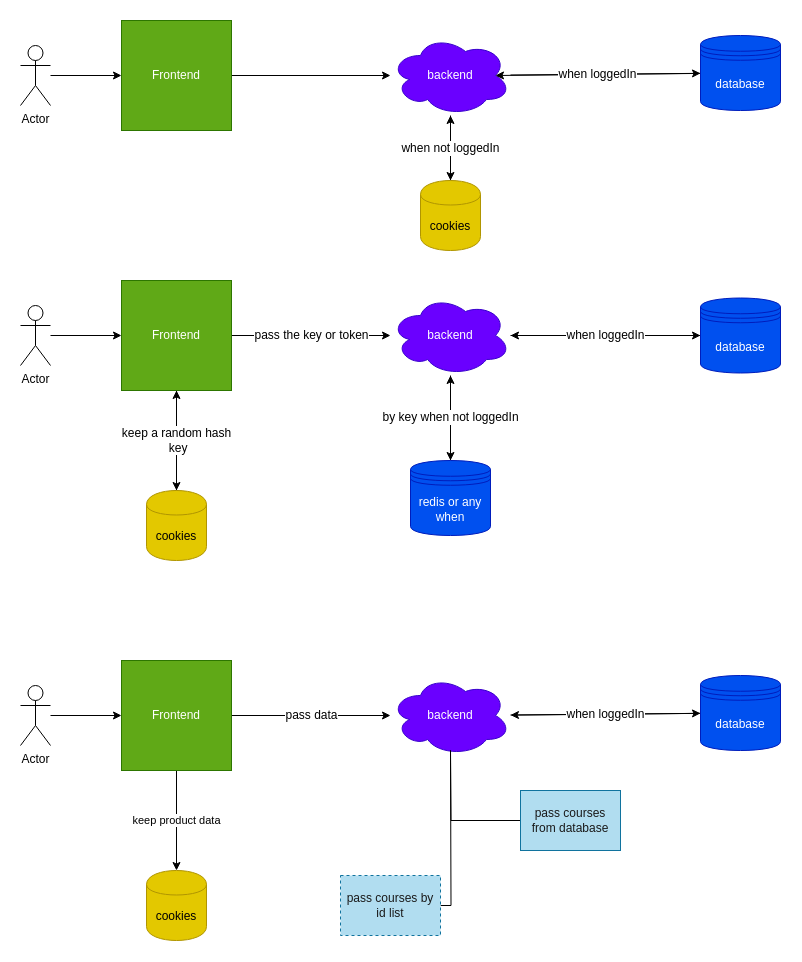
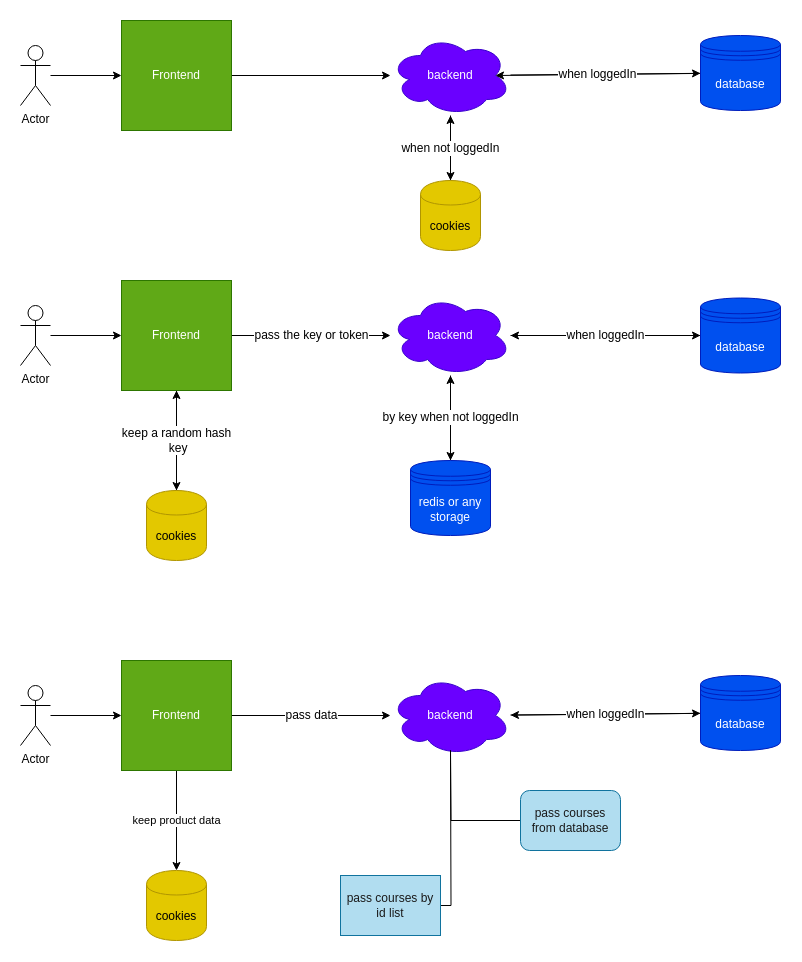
node "redis or any when": label "redis or any when" -> "redis or any storage"
node "pass courses from database": shape rectangle -> rounded rectangle
node "pass courses by id list": style dashed -> solid
